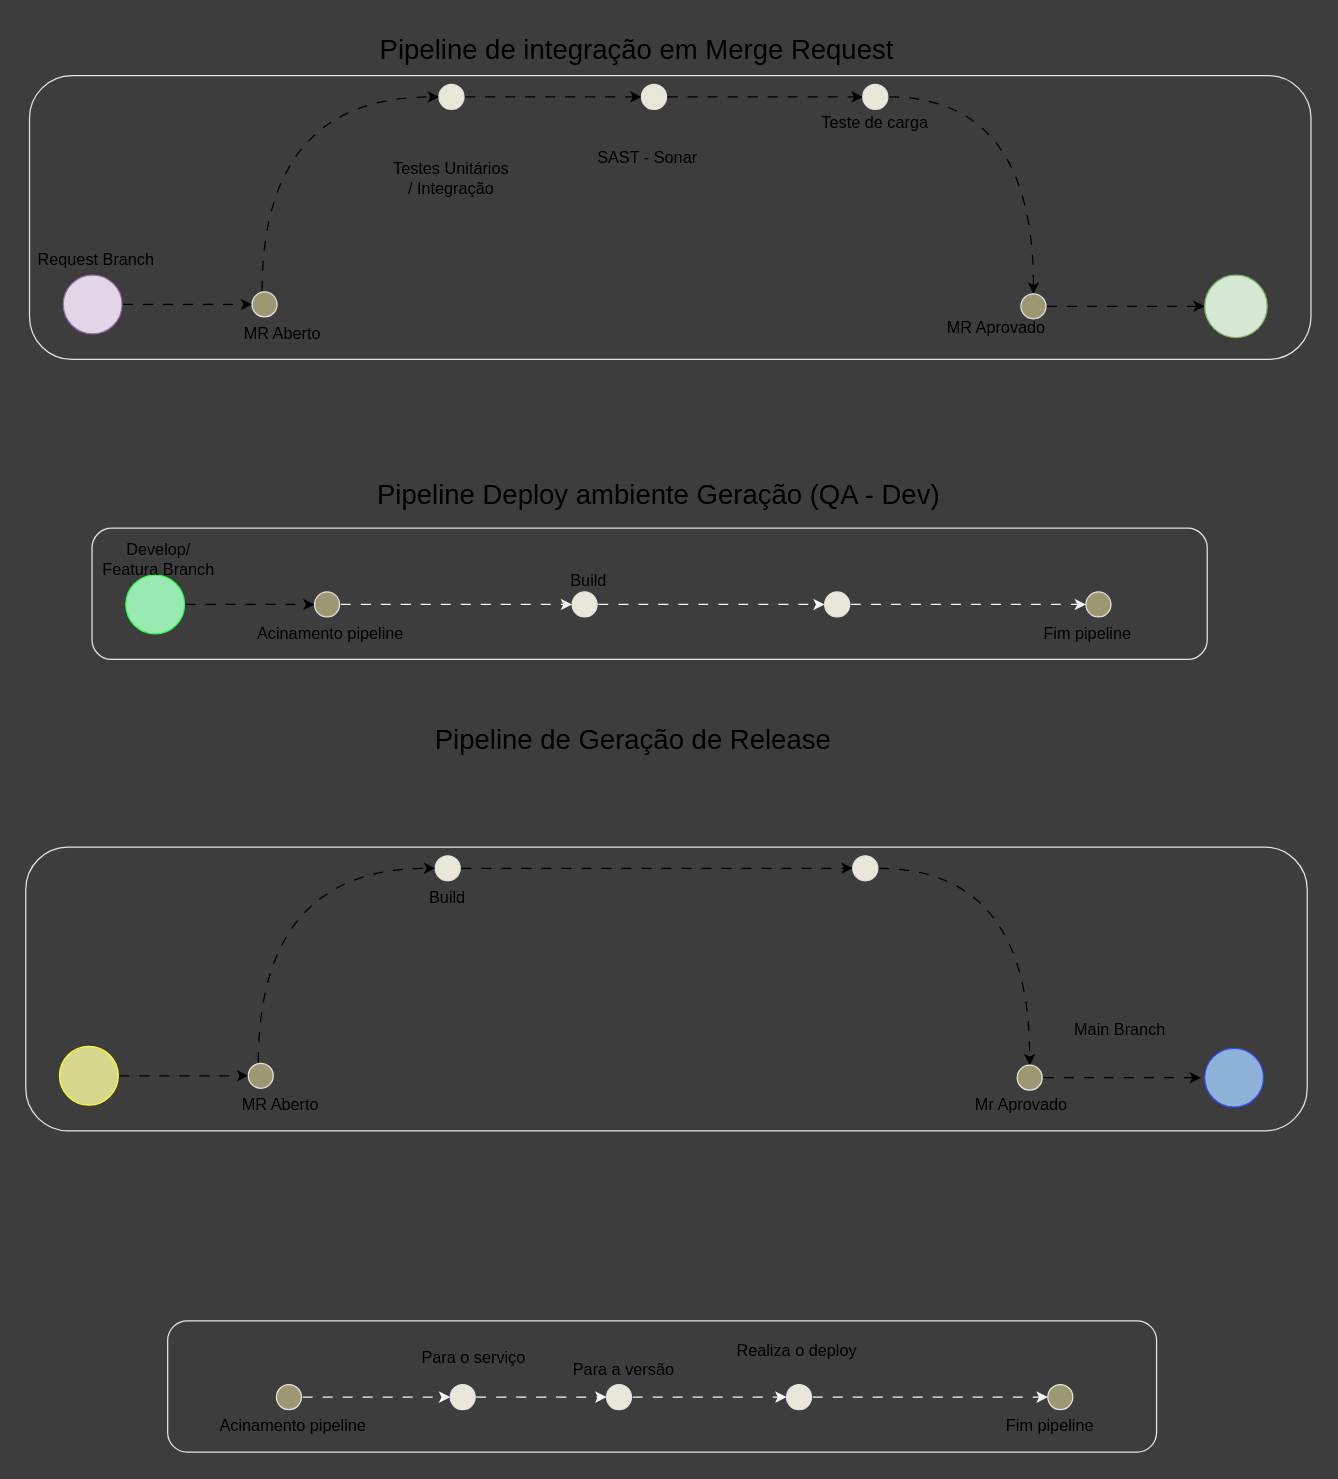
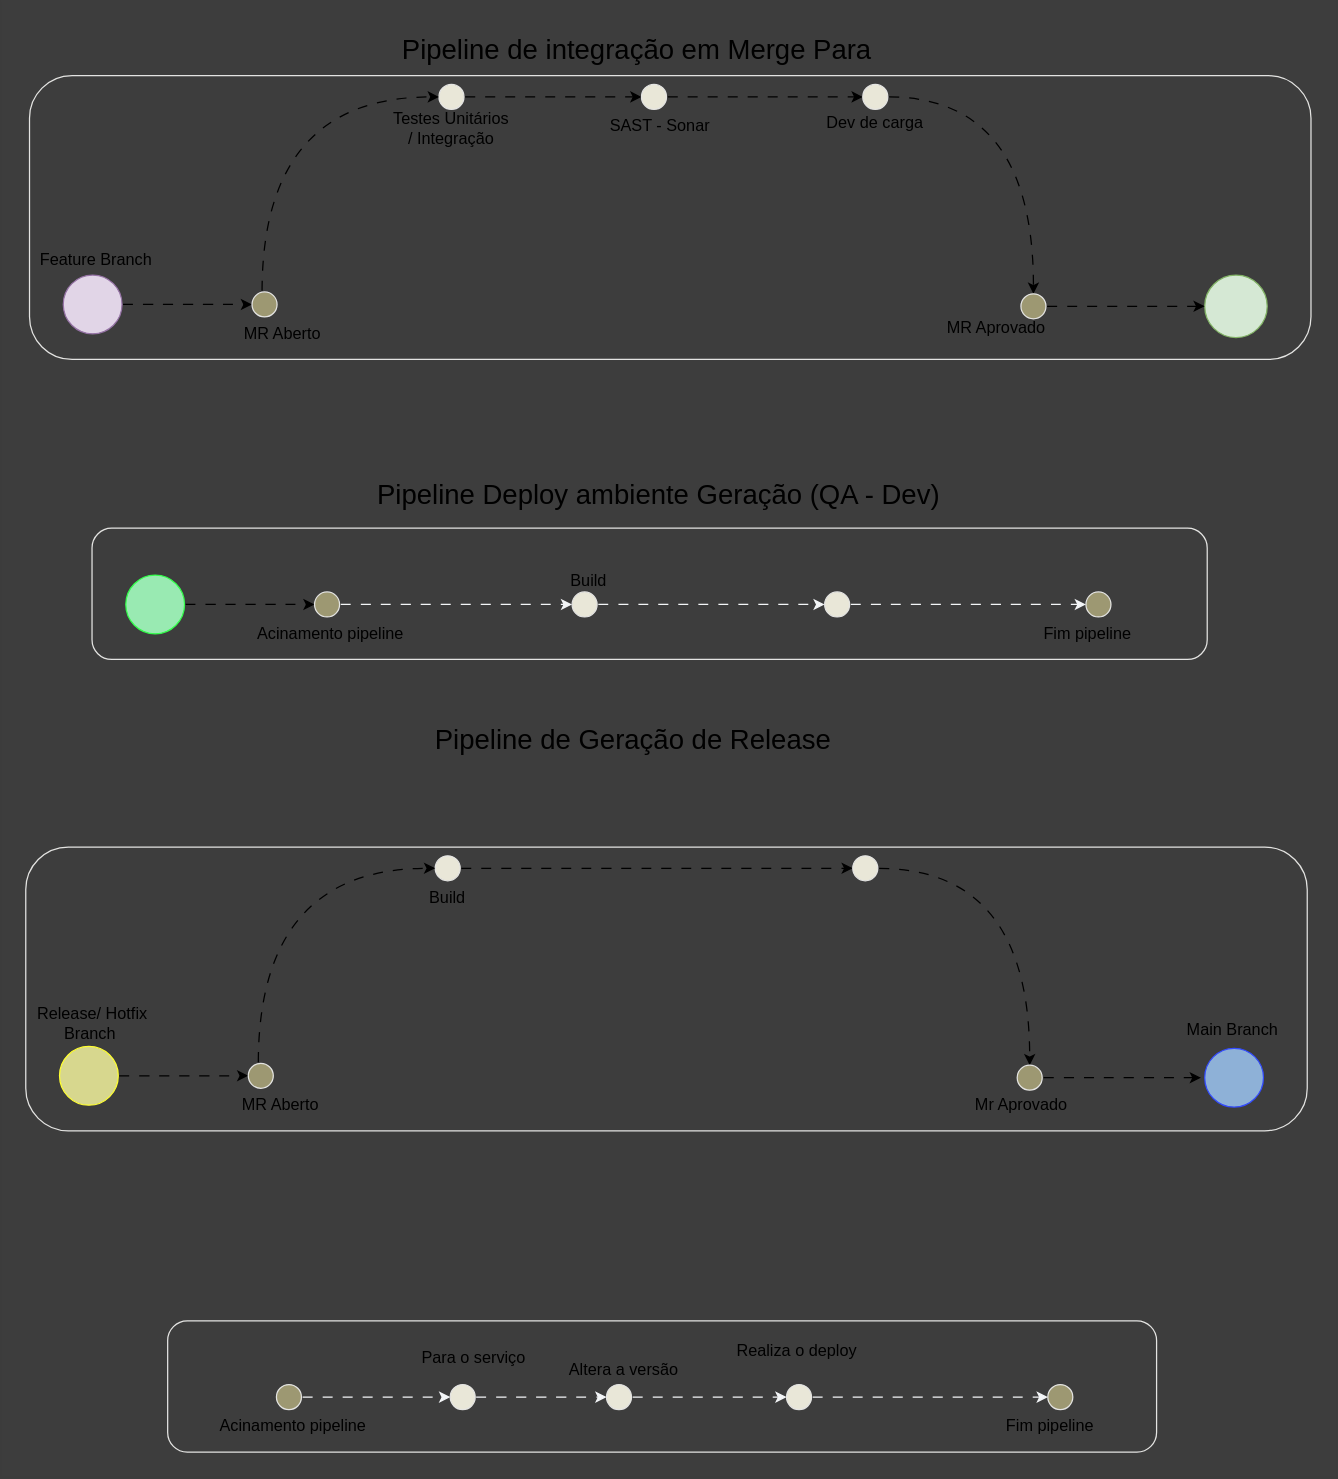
node "Pipeline de integração em Merge Request": label "Pipeline de integração em Merge Request" -> "Pipeline de integração em Merge Para"
node "Teste de carga": label "Teste de carga" -> "Dev de carga"
node "SAST - Sonar": moved (648, 156) -> (660, 125)
node "Testes Unitários / Integração": moved (451, 178) -> (451, 128)
node "Request Branch": label "Request Branch" -> "Feature Branch"
node "Develop/ Featura Branch": removed
node "Release/ Hotfix Branch": added
node "Main Branch": moved (1119, 1029) -> (1232, 1029)
node "Para a versão": label "Para a versão" -> "Altera a versão"
